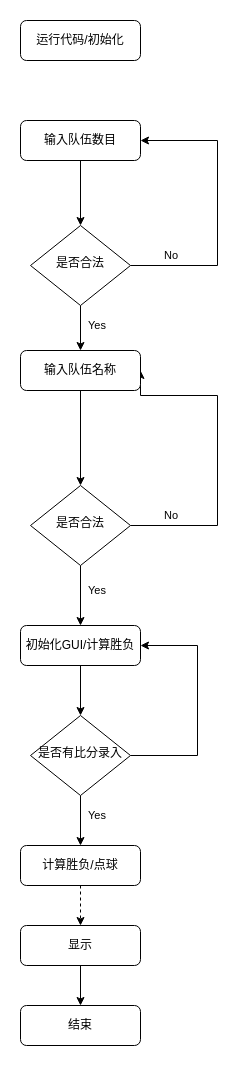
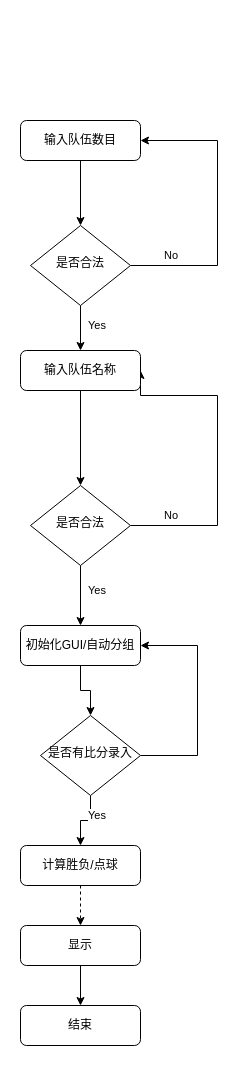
node "运行代码/初始化": removed
node "初始化GUI/计算胜负": label "初始化GUI/计算胜负" -> "初始化GUI/自动分组"
node "是否有比分录入": moved (81, 756) -> (91, 756)
